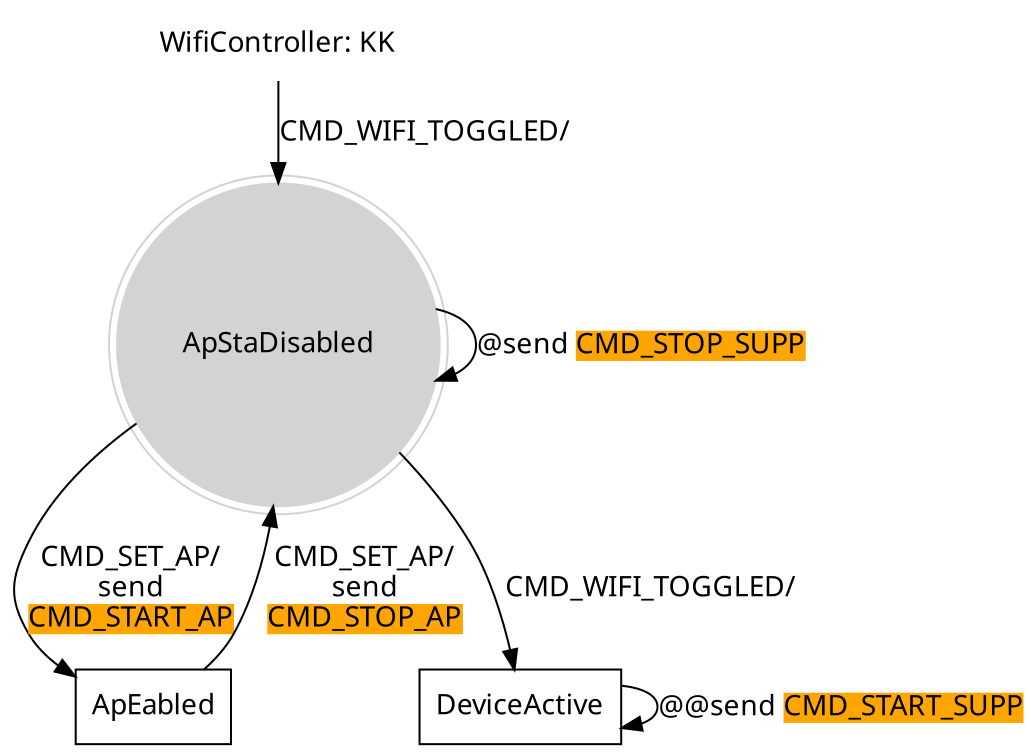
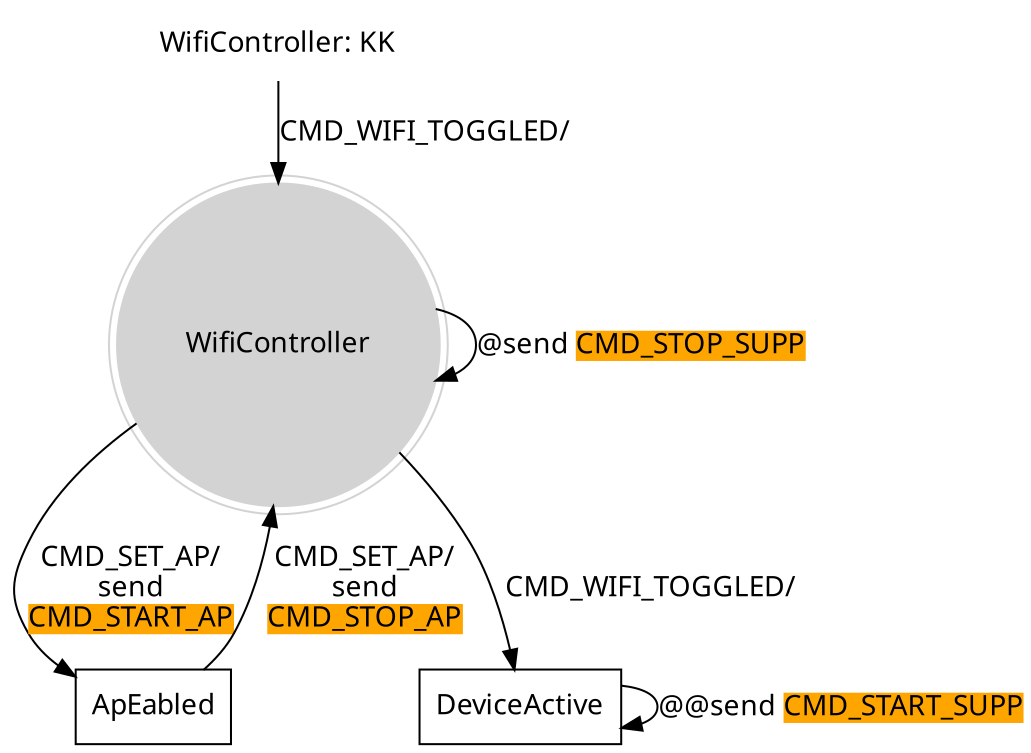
node "ApStaDisabled": label "ApStaDisabled" -> "WifiController"
